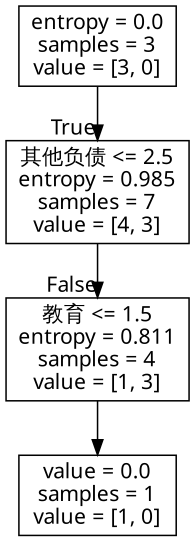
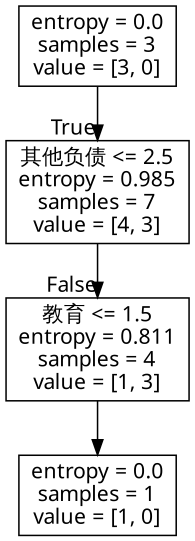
node "value = 0.0 samples = 1 value = [1, 0]": label "value = 0.0 samples = 1 value = [1, 0]" -> "entropy = 0.0 samples = 1 value = [1, 0]"
